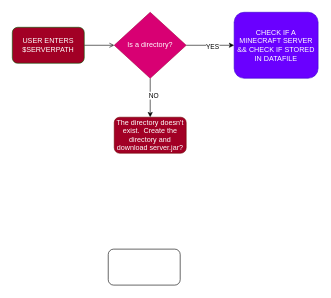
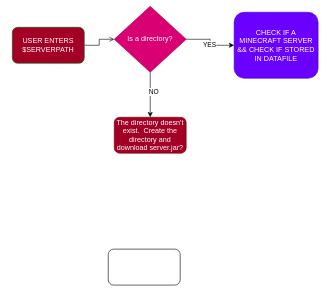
node "Is a directory?": moved (150, 45) -> (150, 39)
